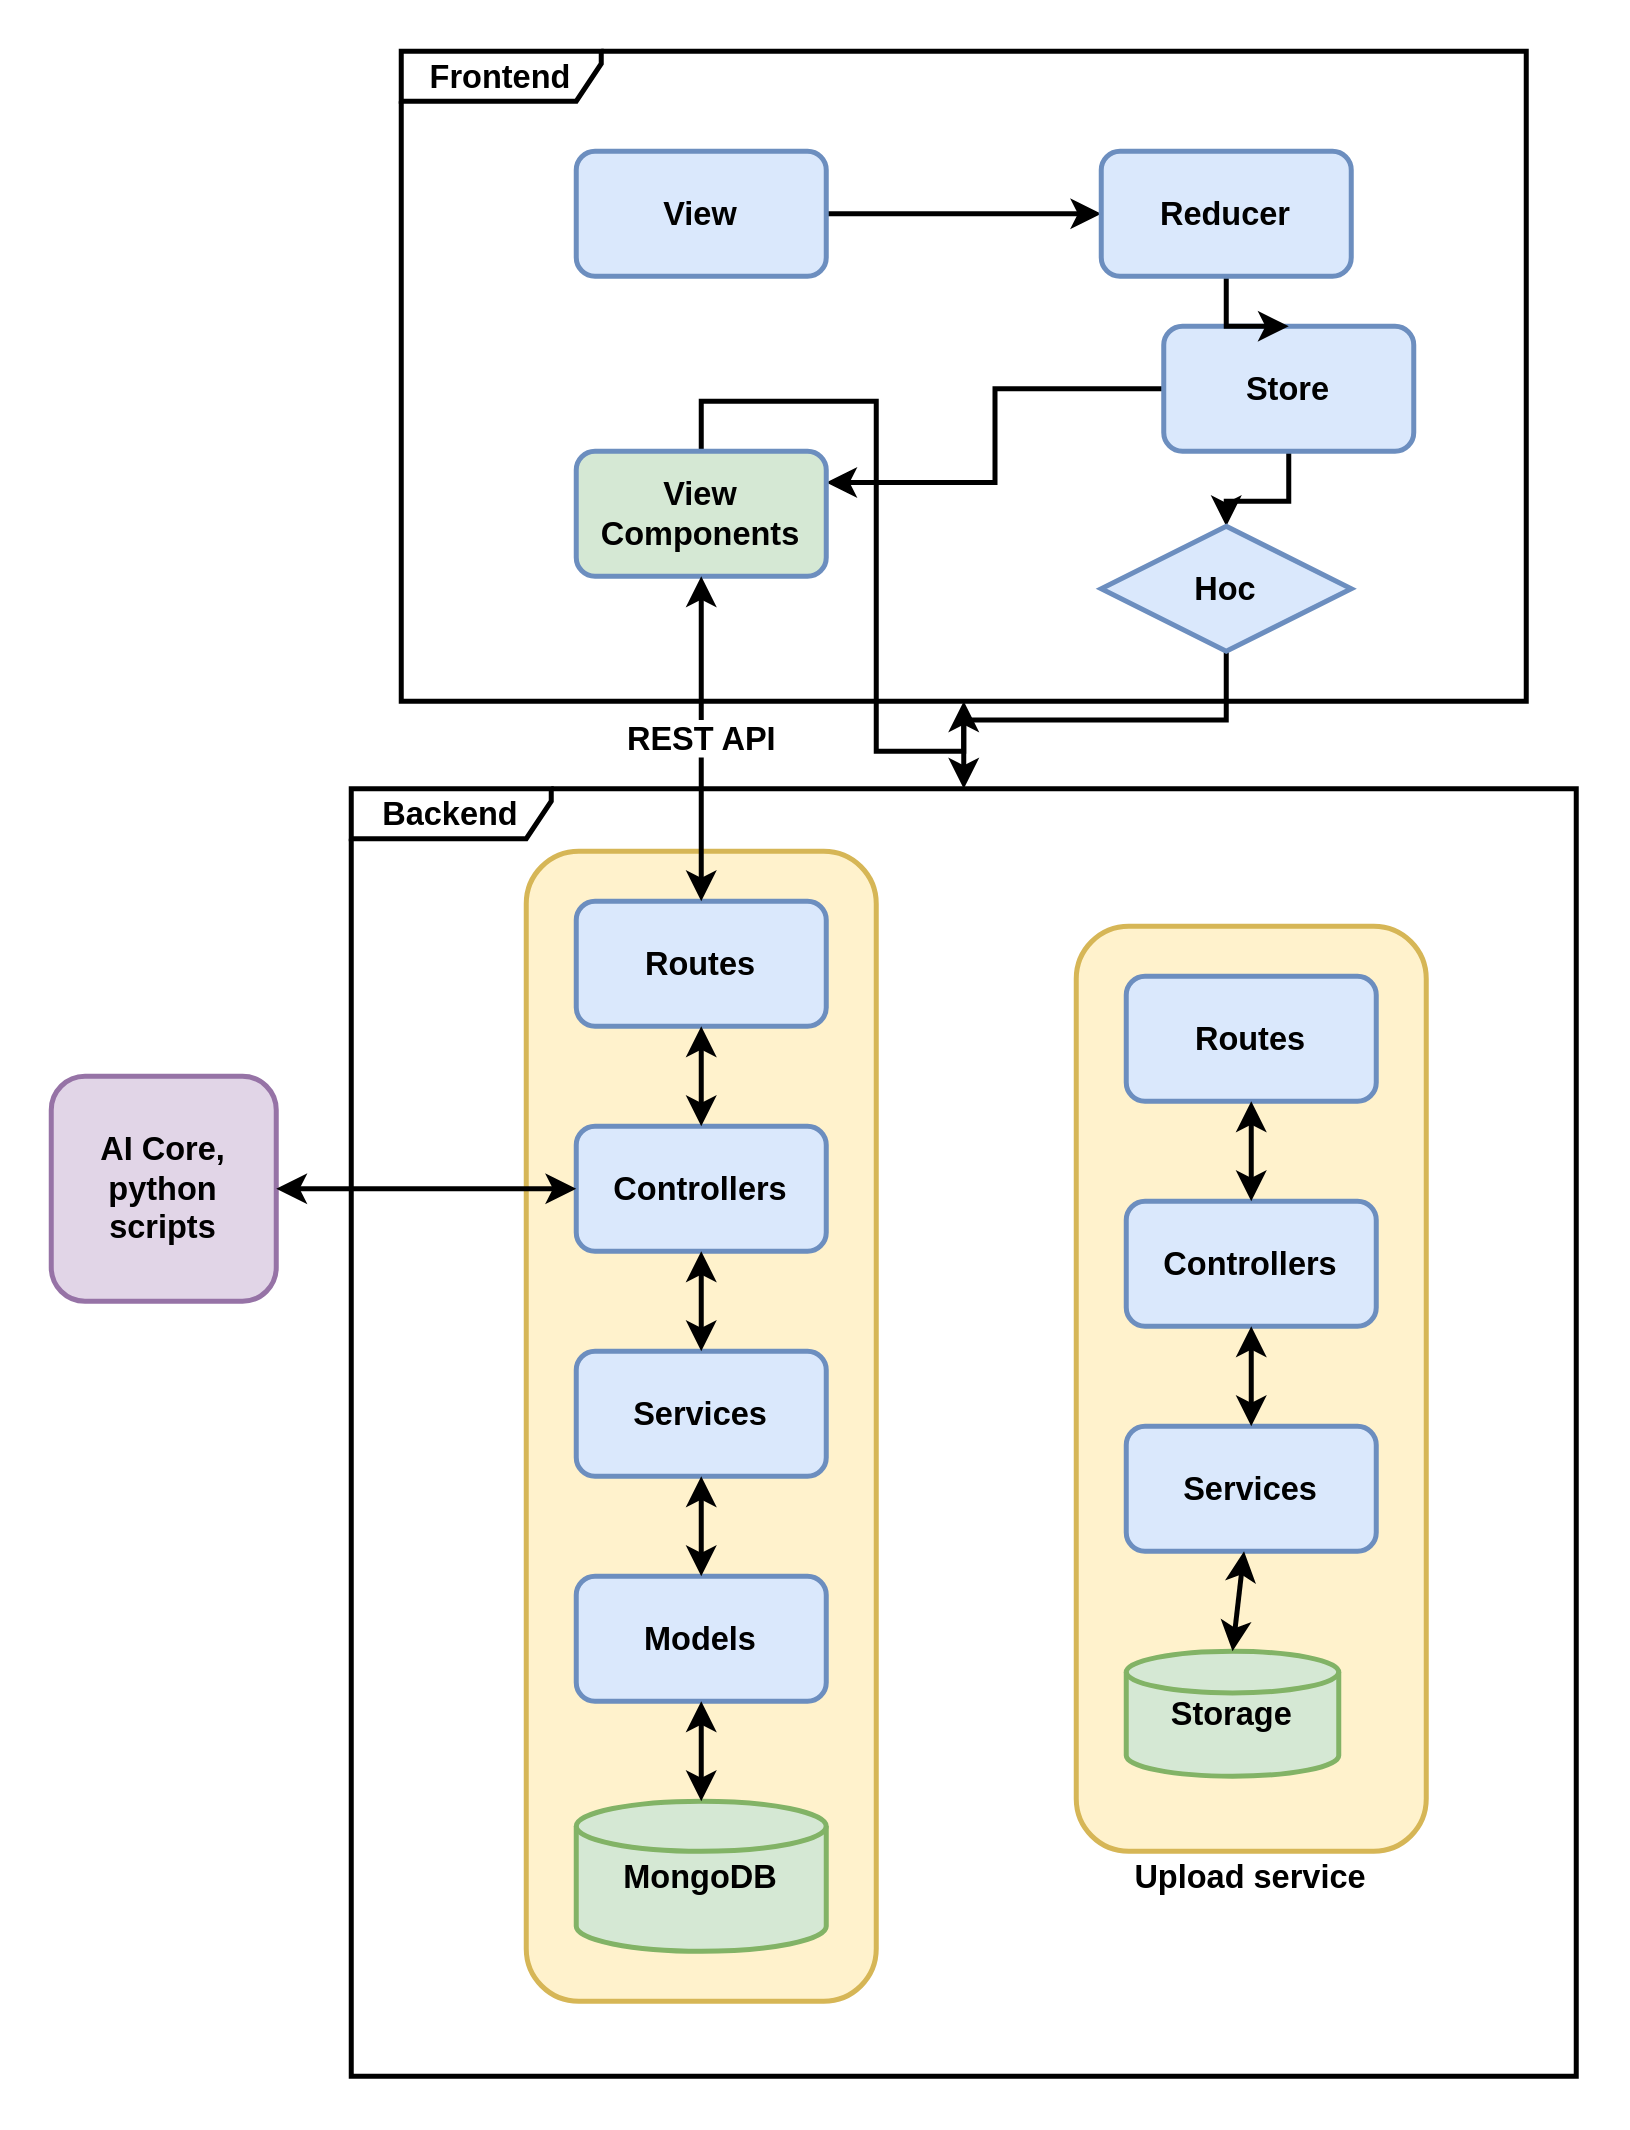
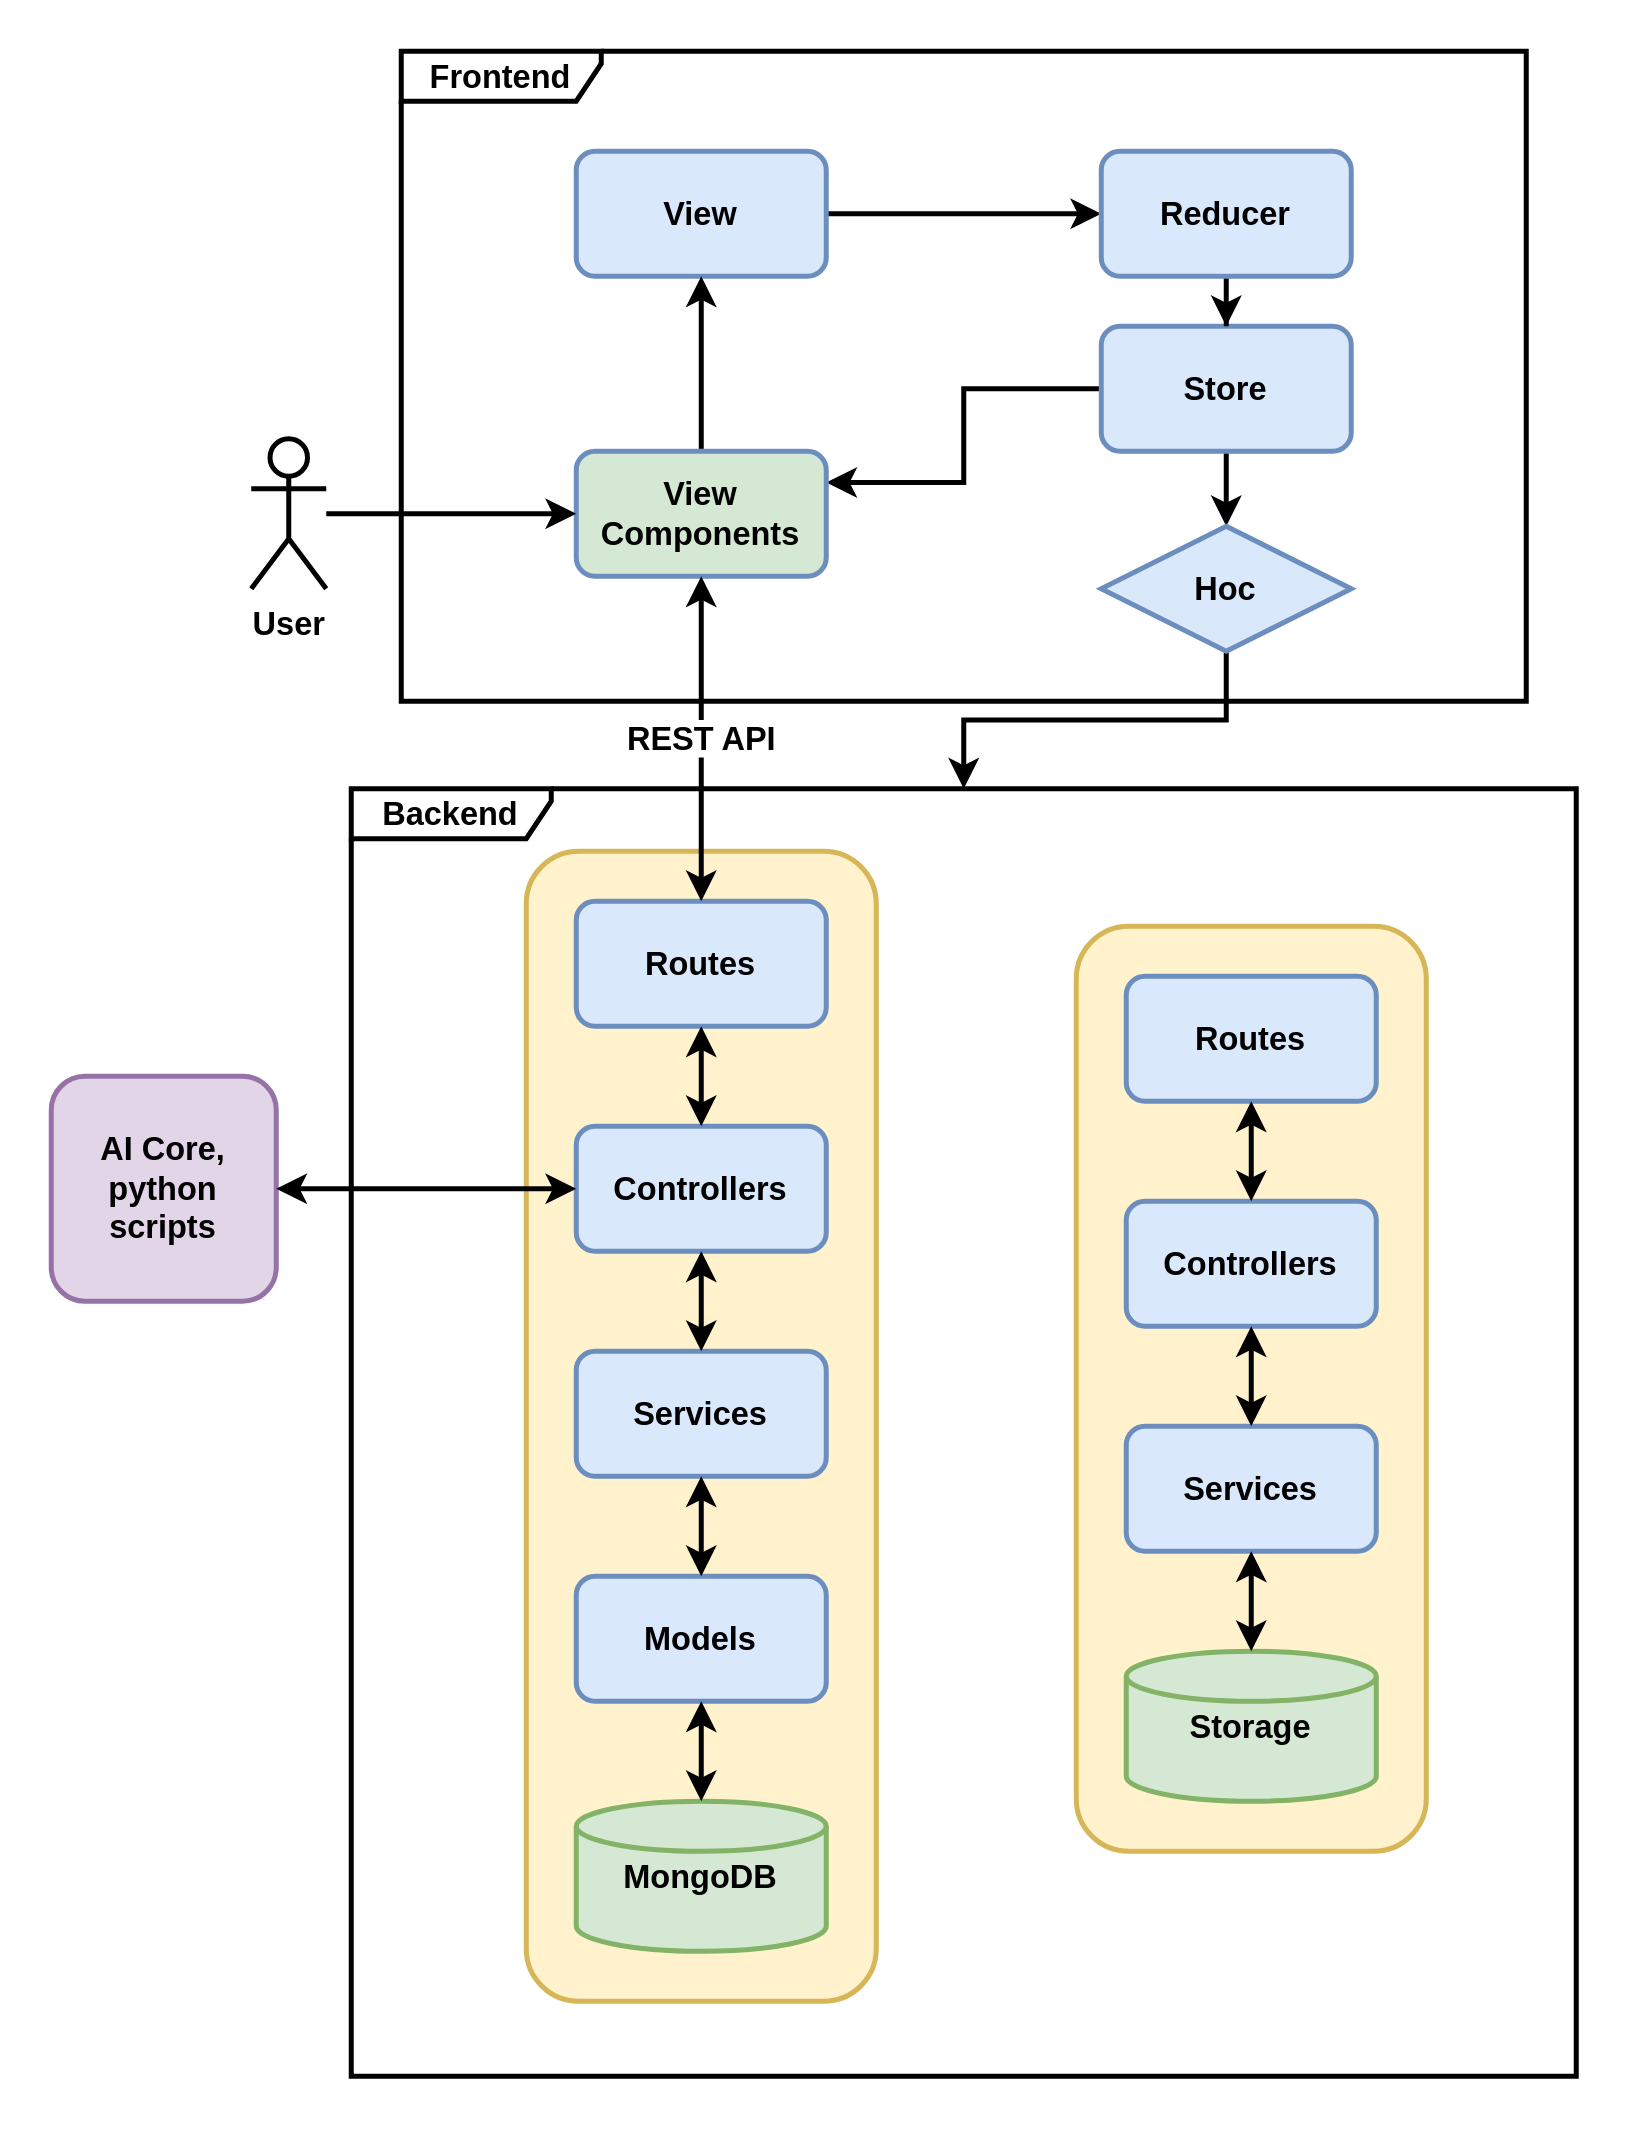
node "Store": moved (1289, 389) -> (1226, 389)
edge "View Components" -> "Frontend": now "View Components" -> "View"
node "User": added
edge "User" -> "View Components": added
node "Storage": size 213x125 -> 250x150
node "Upload service": removed
